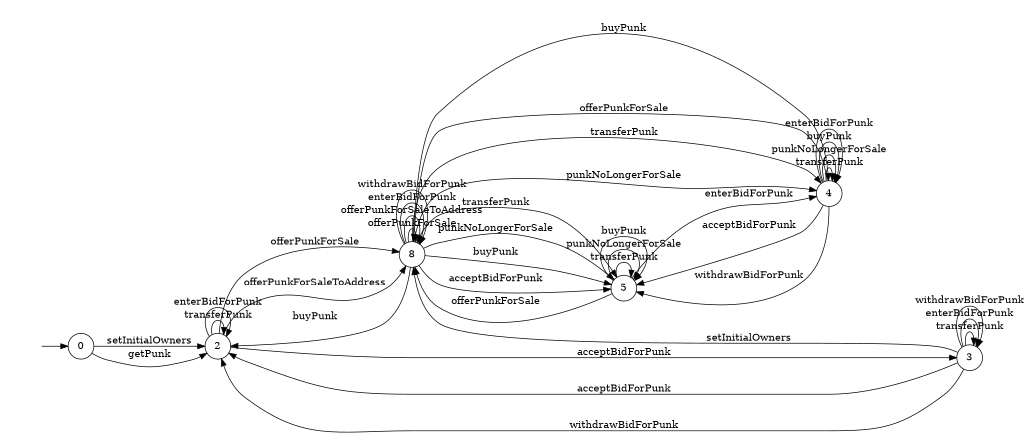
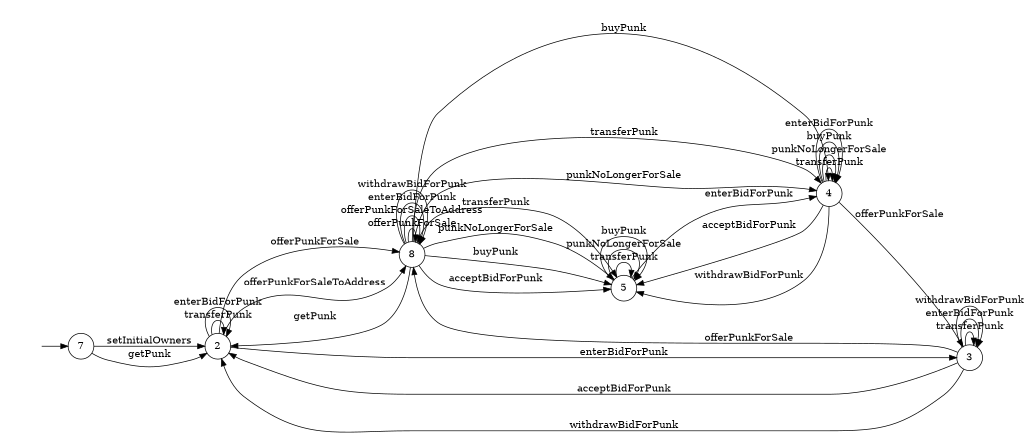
edge "4" -> "8": now "4" -> "3"
edge "8" -> "2": label "buyPunk" -> "getPunk"
edge "5" -> "8": removed, label "offerPunkForSale"
edge "3" -> "8": label "setInitialOwners" -> "offerPunkForSale"
node "0": label "0" -> "7"
edge "2" -> "3": label "acceptBidForPunk" -> "enterBidForPunk"
